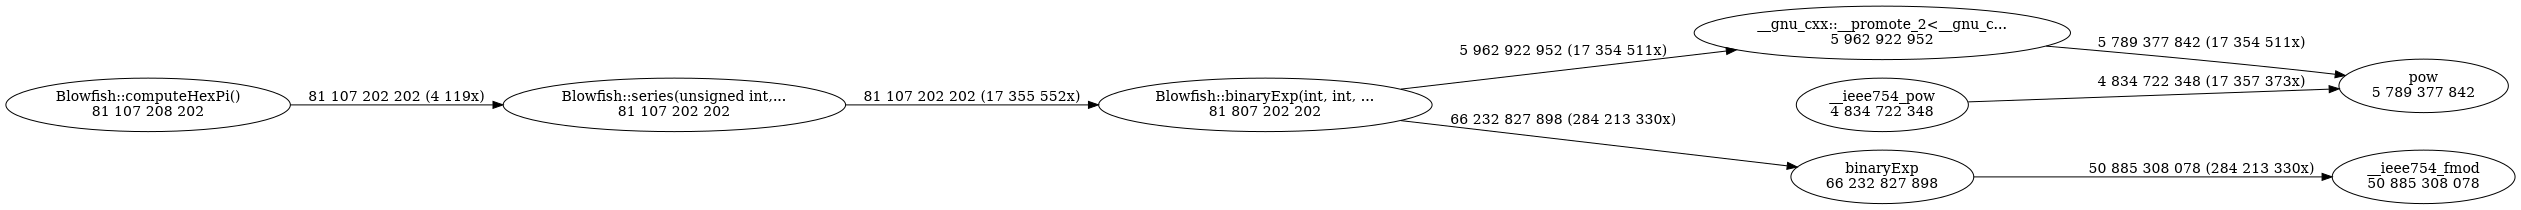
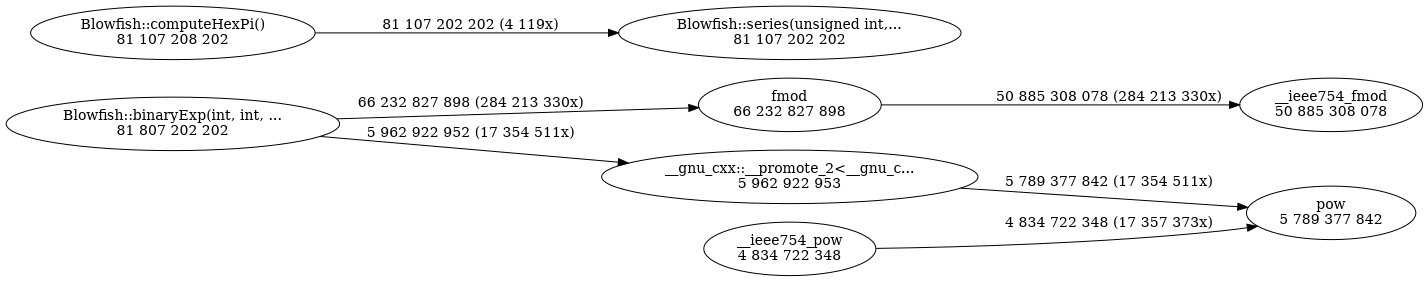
node "__gnu_cxx::__promote_2<__gnu_c... 5 962 922 952": label "__gnu_cxx::__promote_2<__gnu_c... 5 962 922 952" -> "__gnu_cxx::__promote_2<__gnu_c... 5 962 922 953"
edge "Blowfish::series(unsigned int,... 81 107 202 202" -> "Blowfish::binaryExp(int, int, ... 81 807 202 202": removed, label "81 107 202 202 (17 355 552x)"
node "binaryExp 66 232 827 898": label "binaryExp 66 232 827 898" -> "fmod 66 232 827 898"
